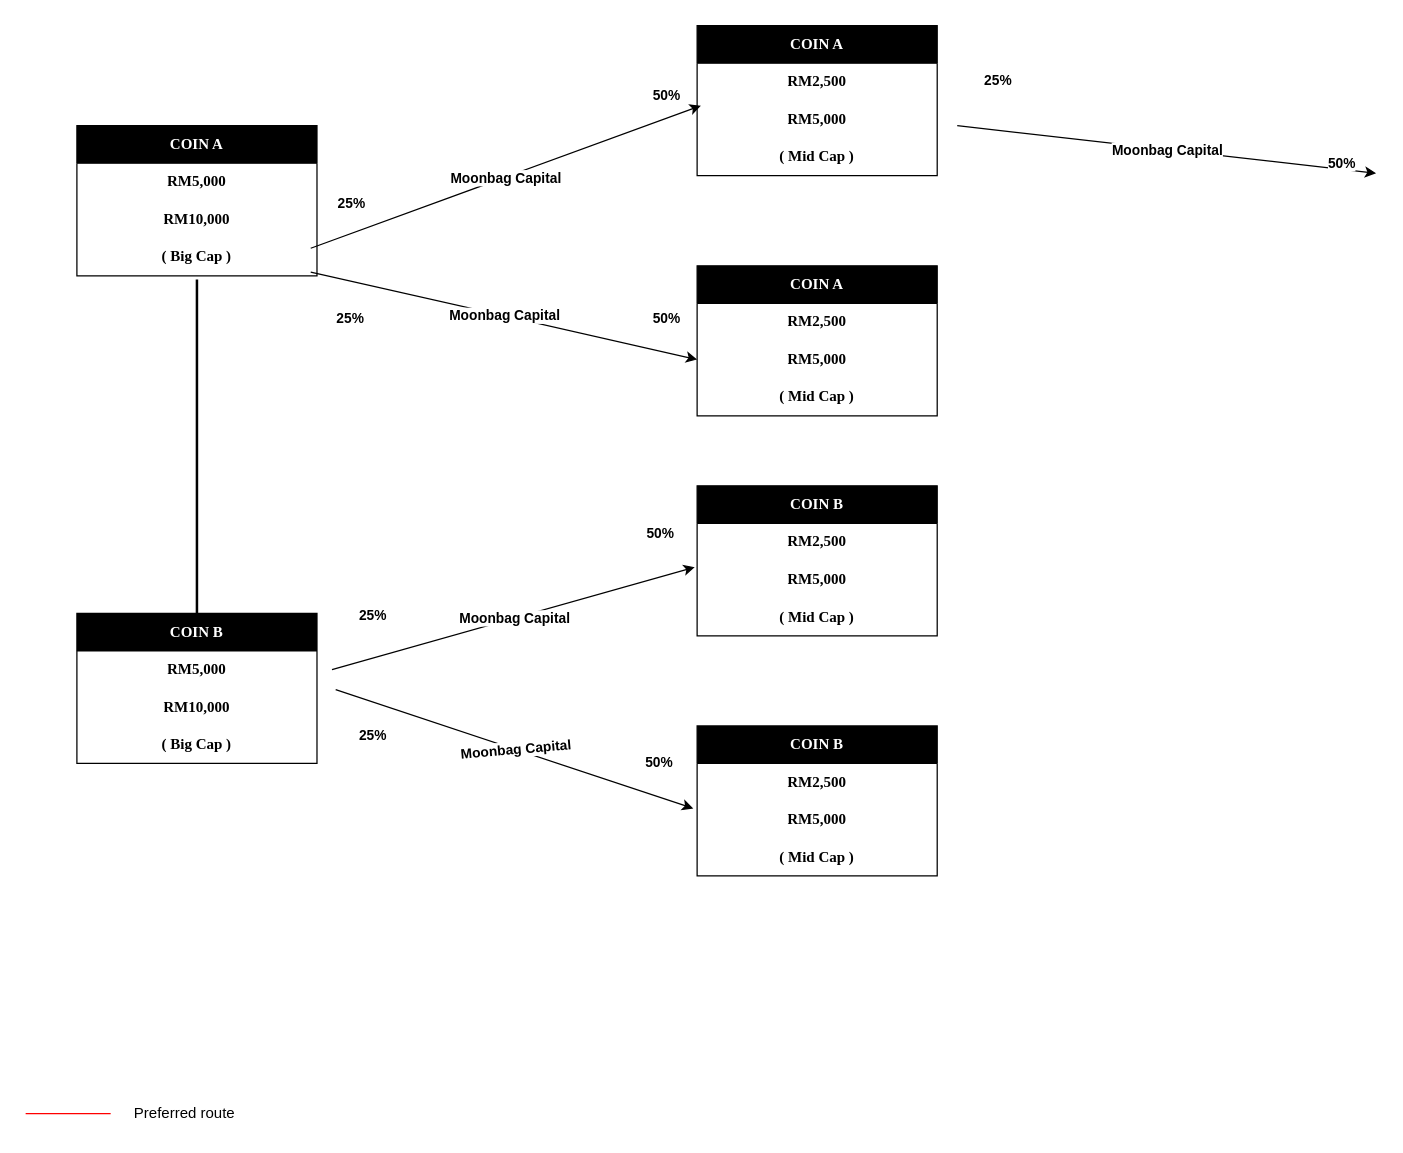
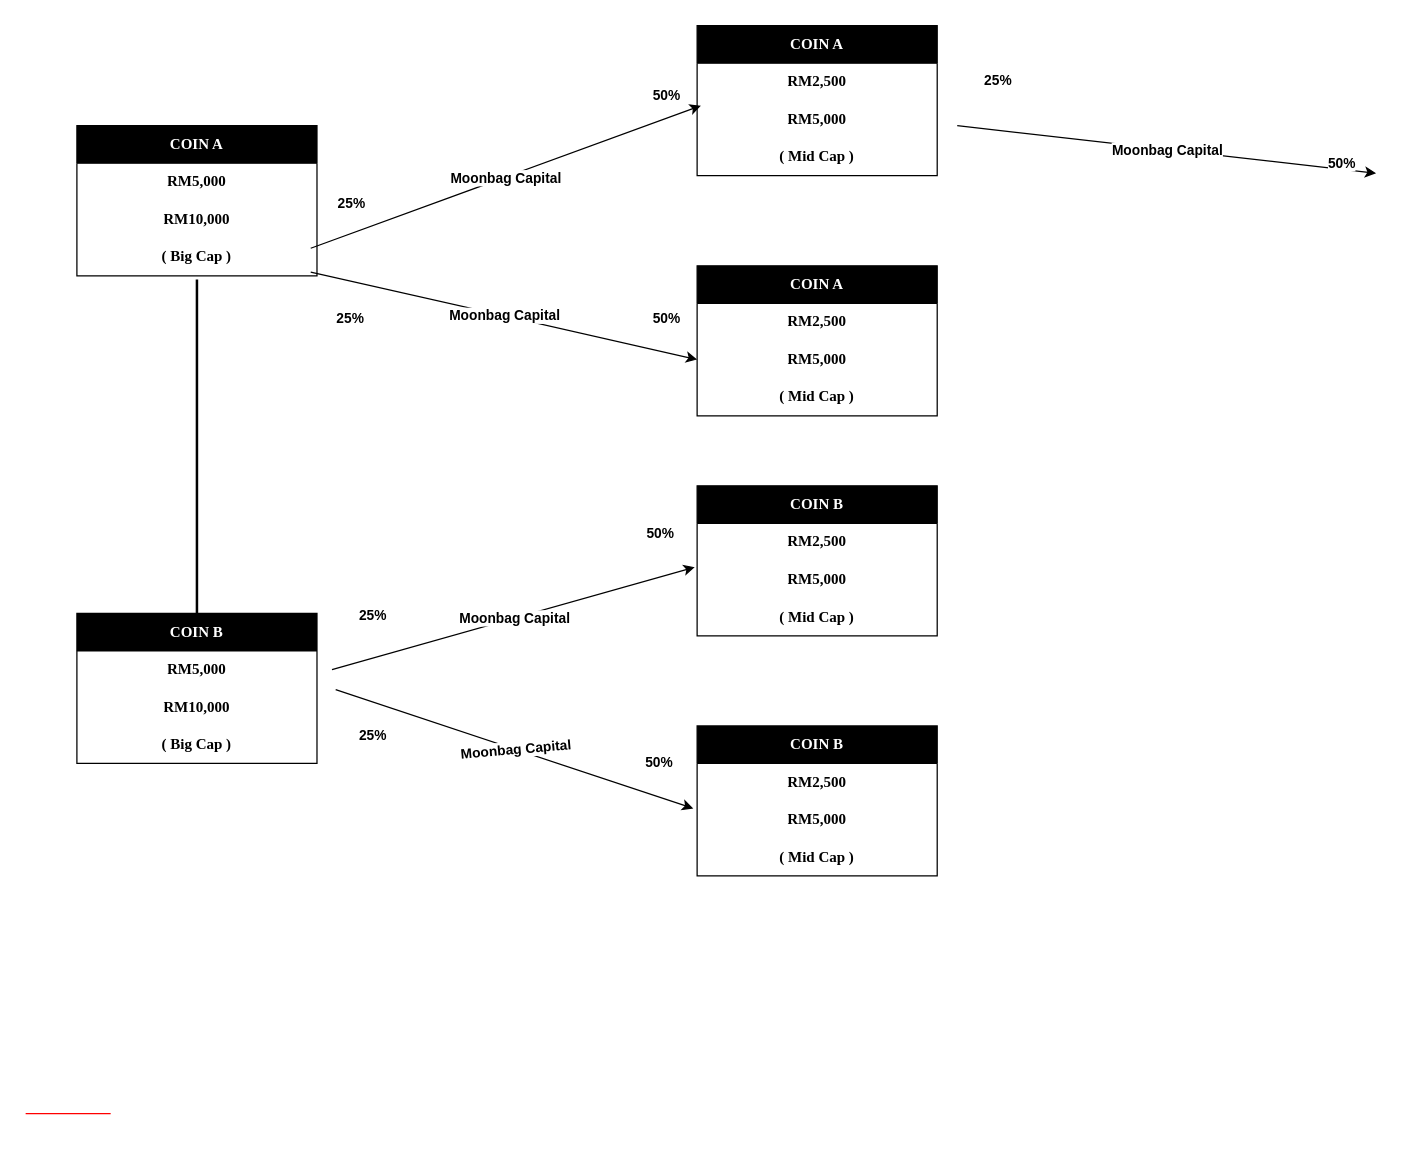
node "Preferred route": removed
